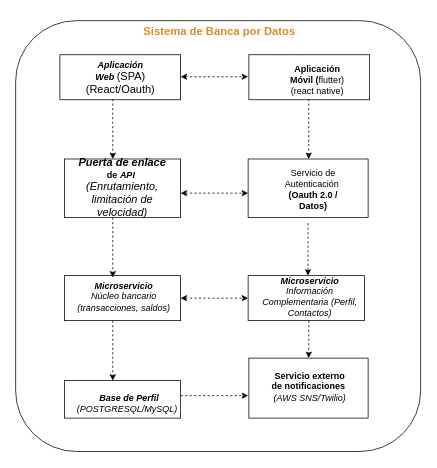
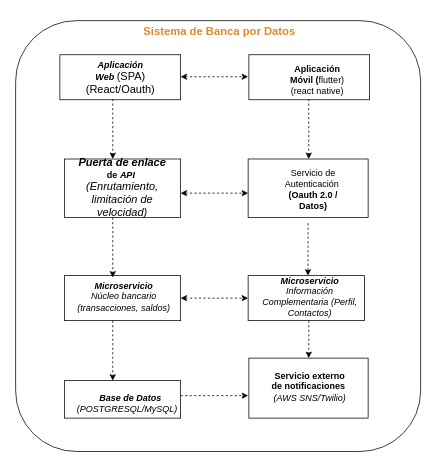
node "Base de Perfil (POSTGRESQL/MySQL)": label "Base de Perfil (POSTGRESQL/MySQL)" -> "Base de Datos (POSTGRESQL/MySQL)"
